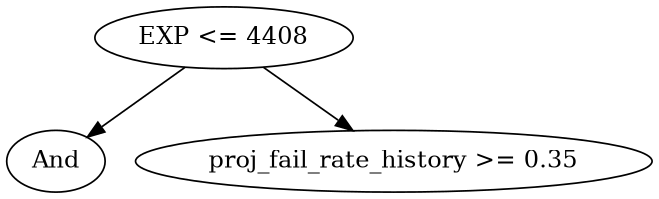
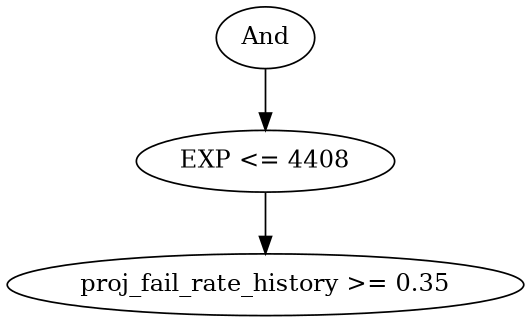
edge "EXP <= 4408" -> "And": reversed
